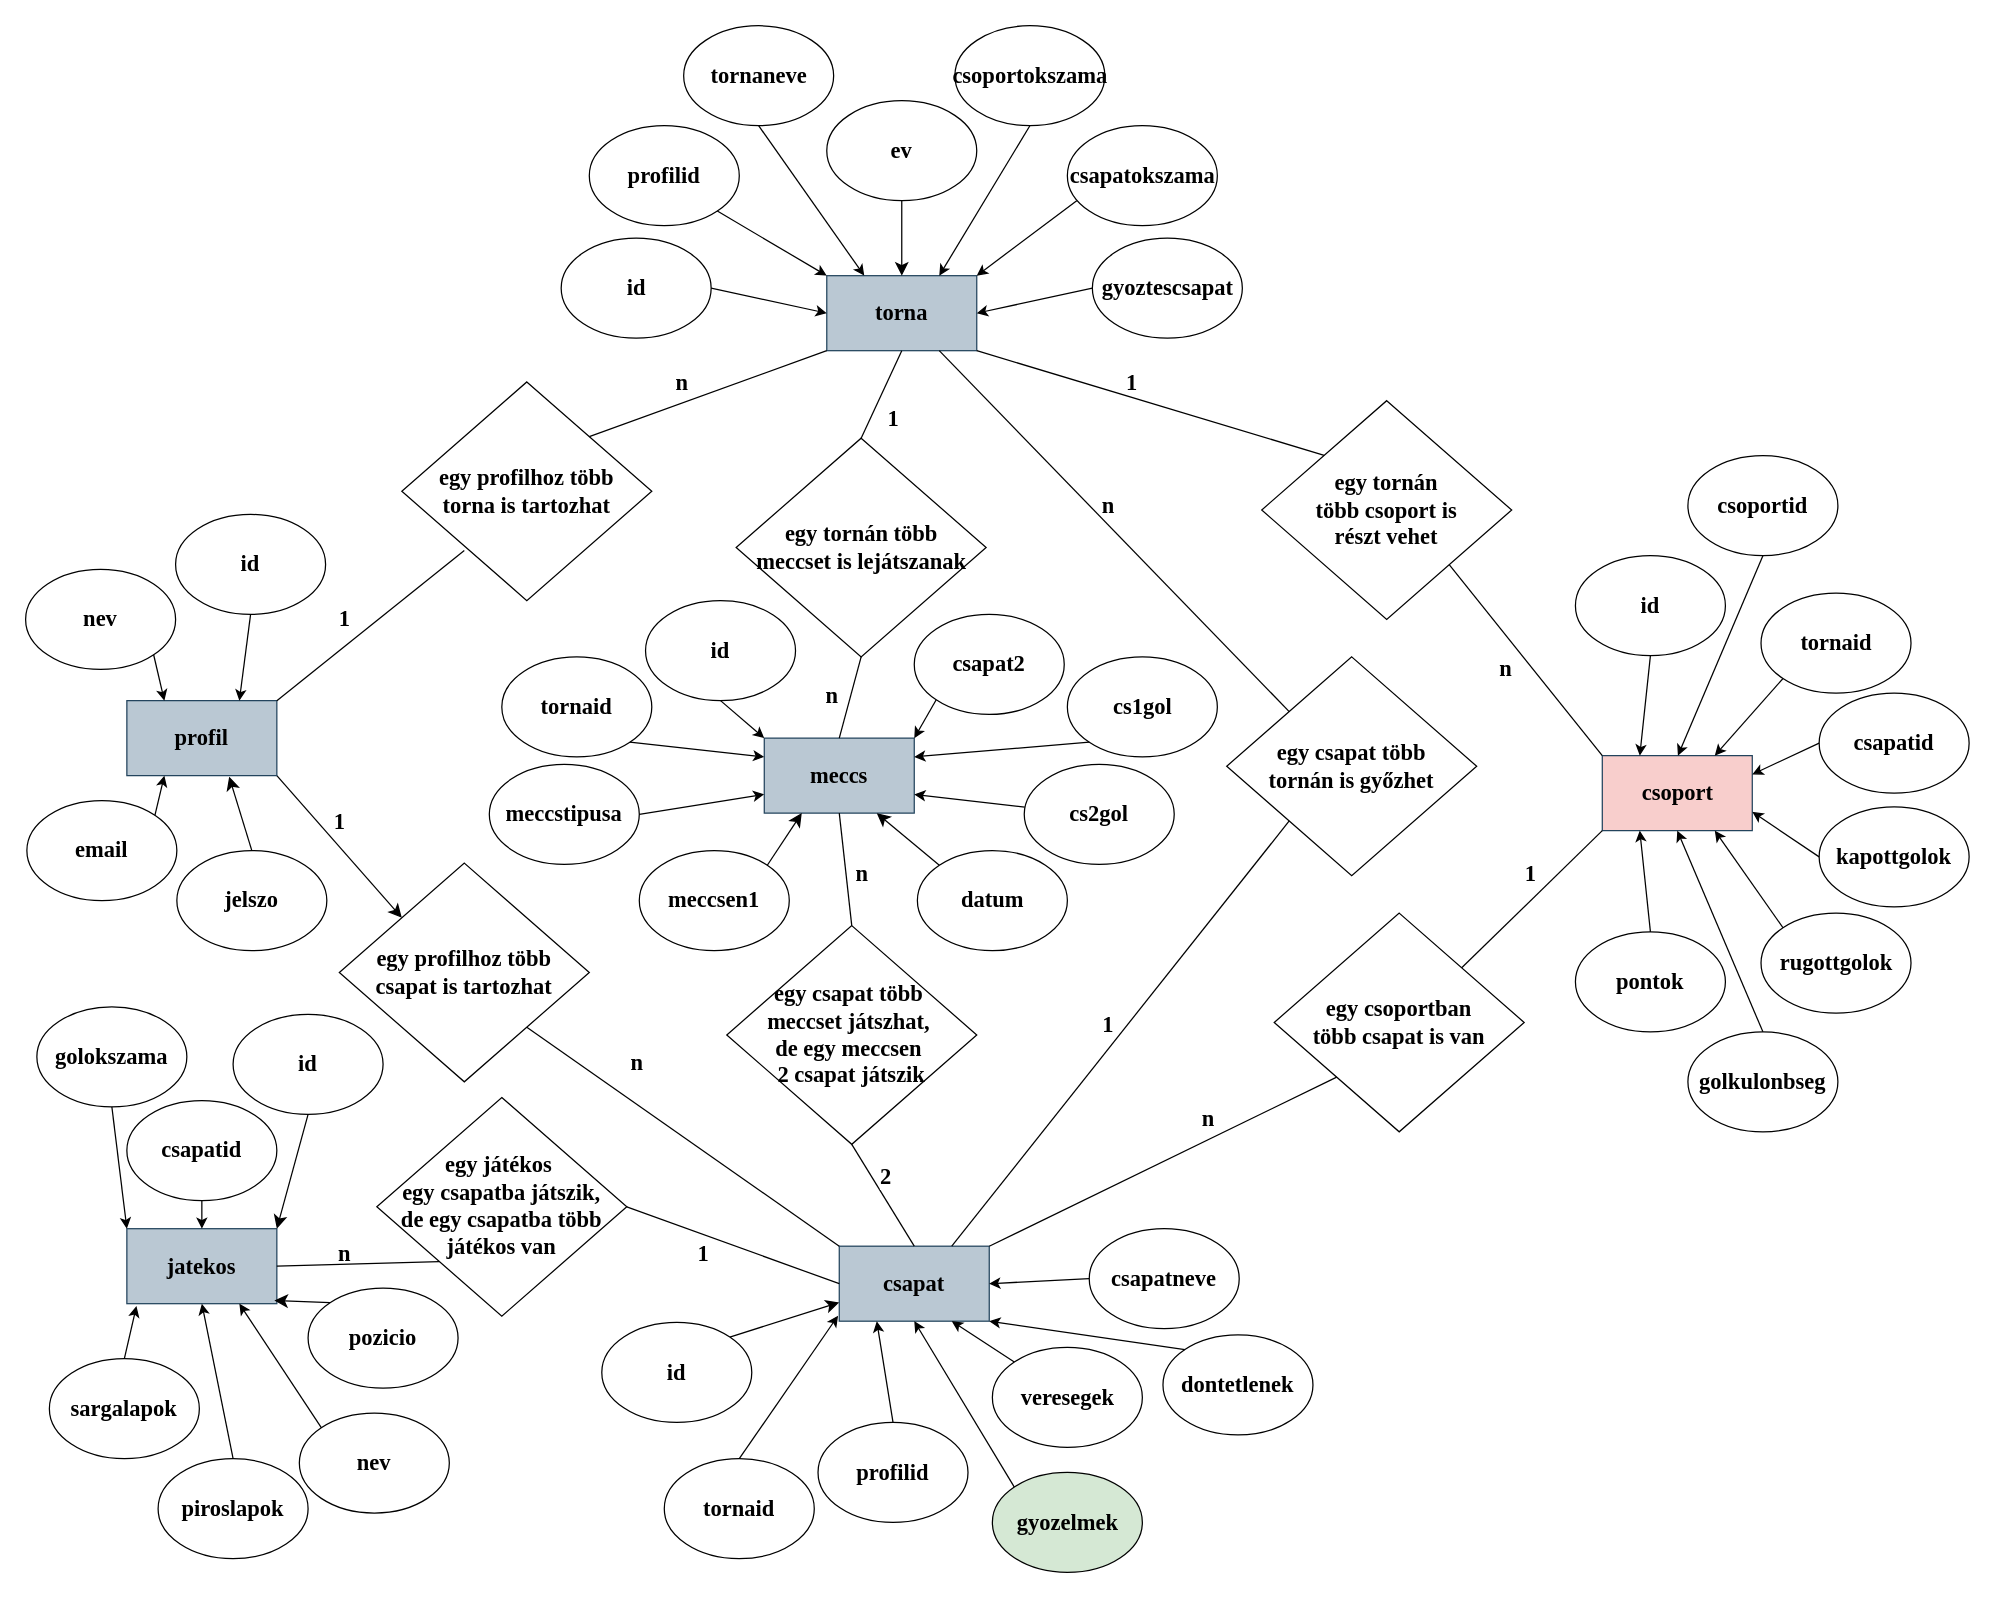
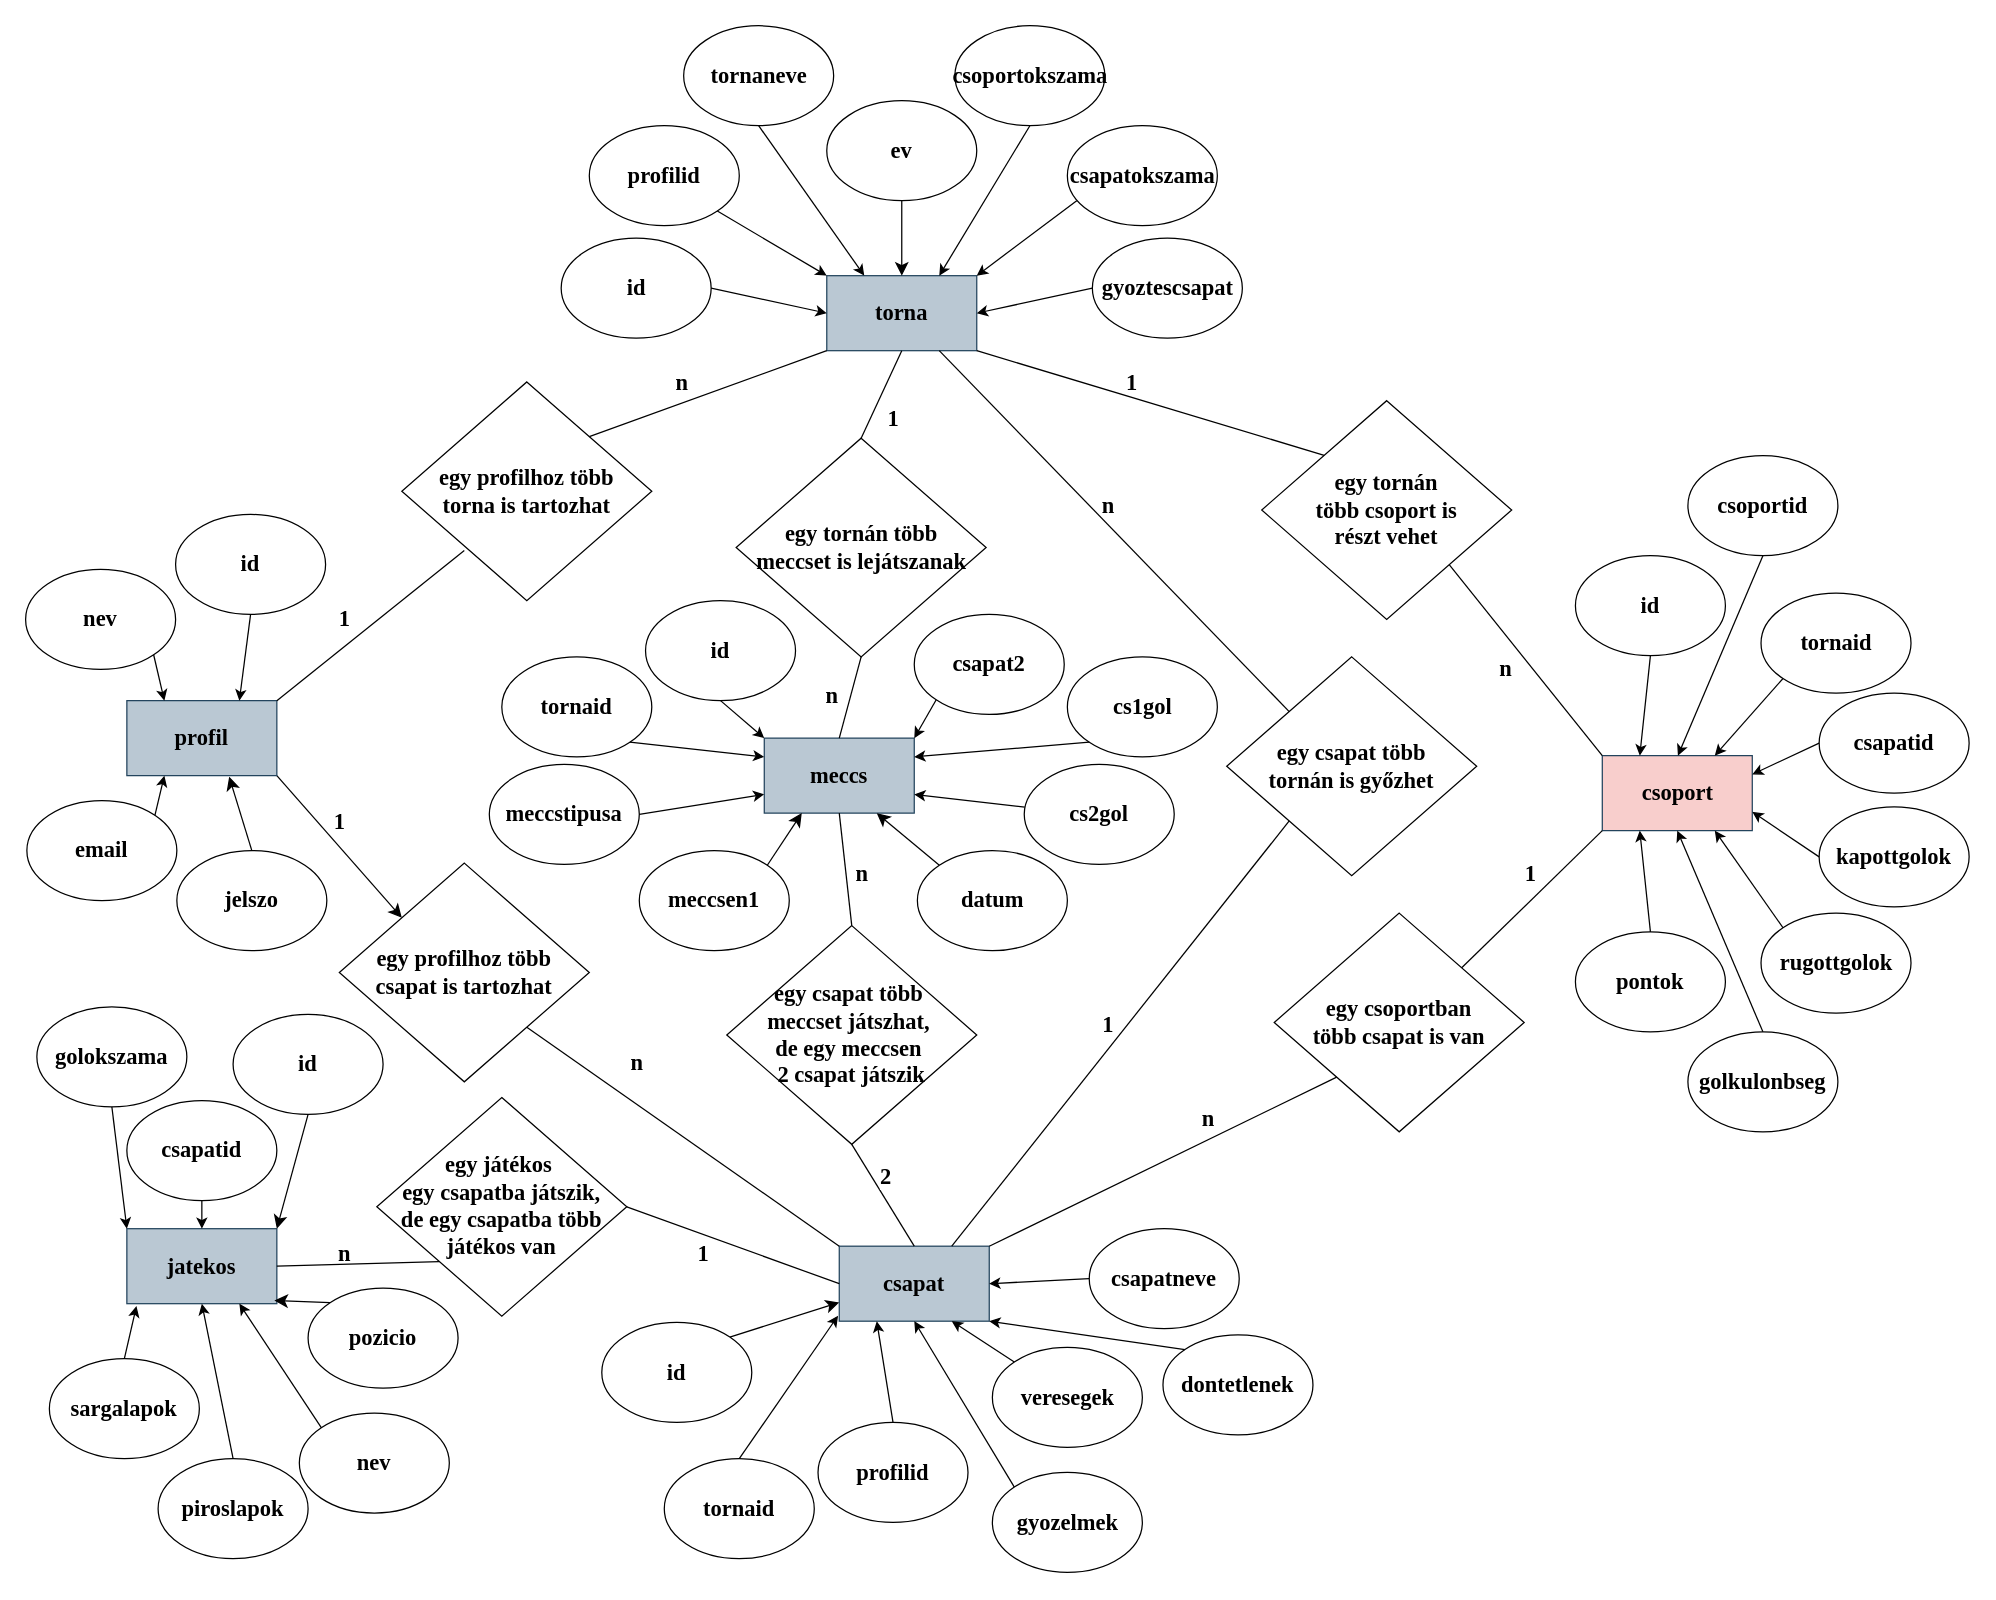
node "gyozelmek": fillcolor #d5e8d4 -> #ffffff
